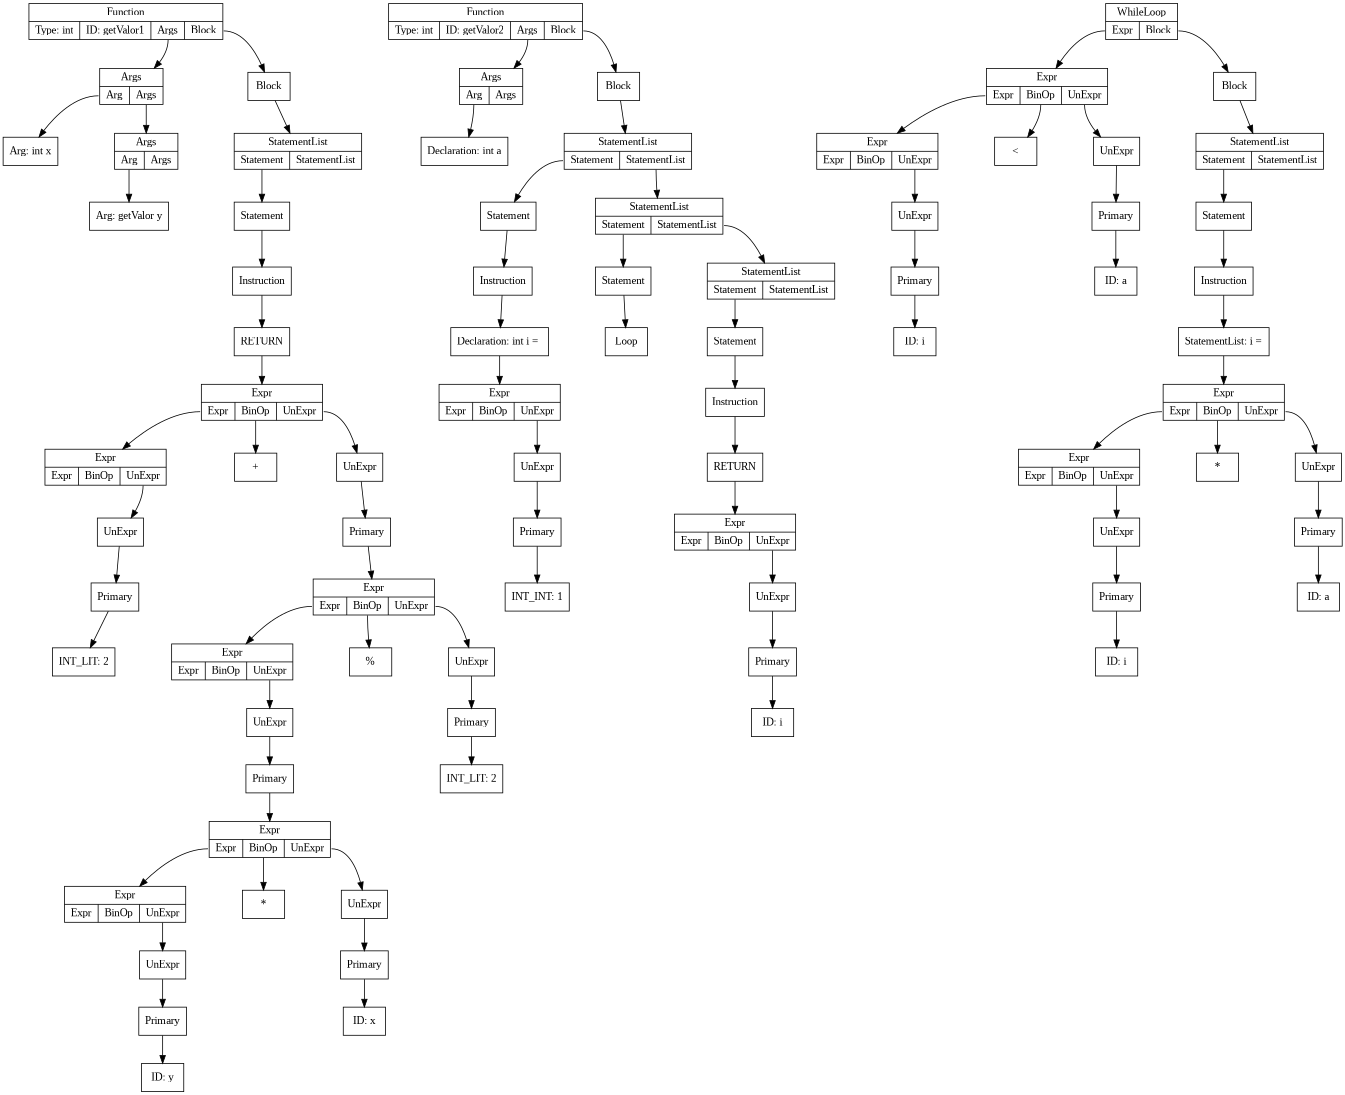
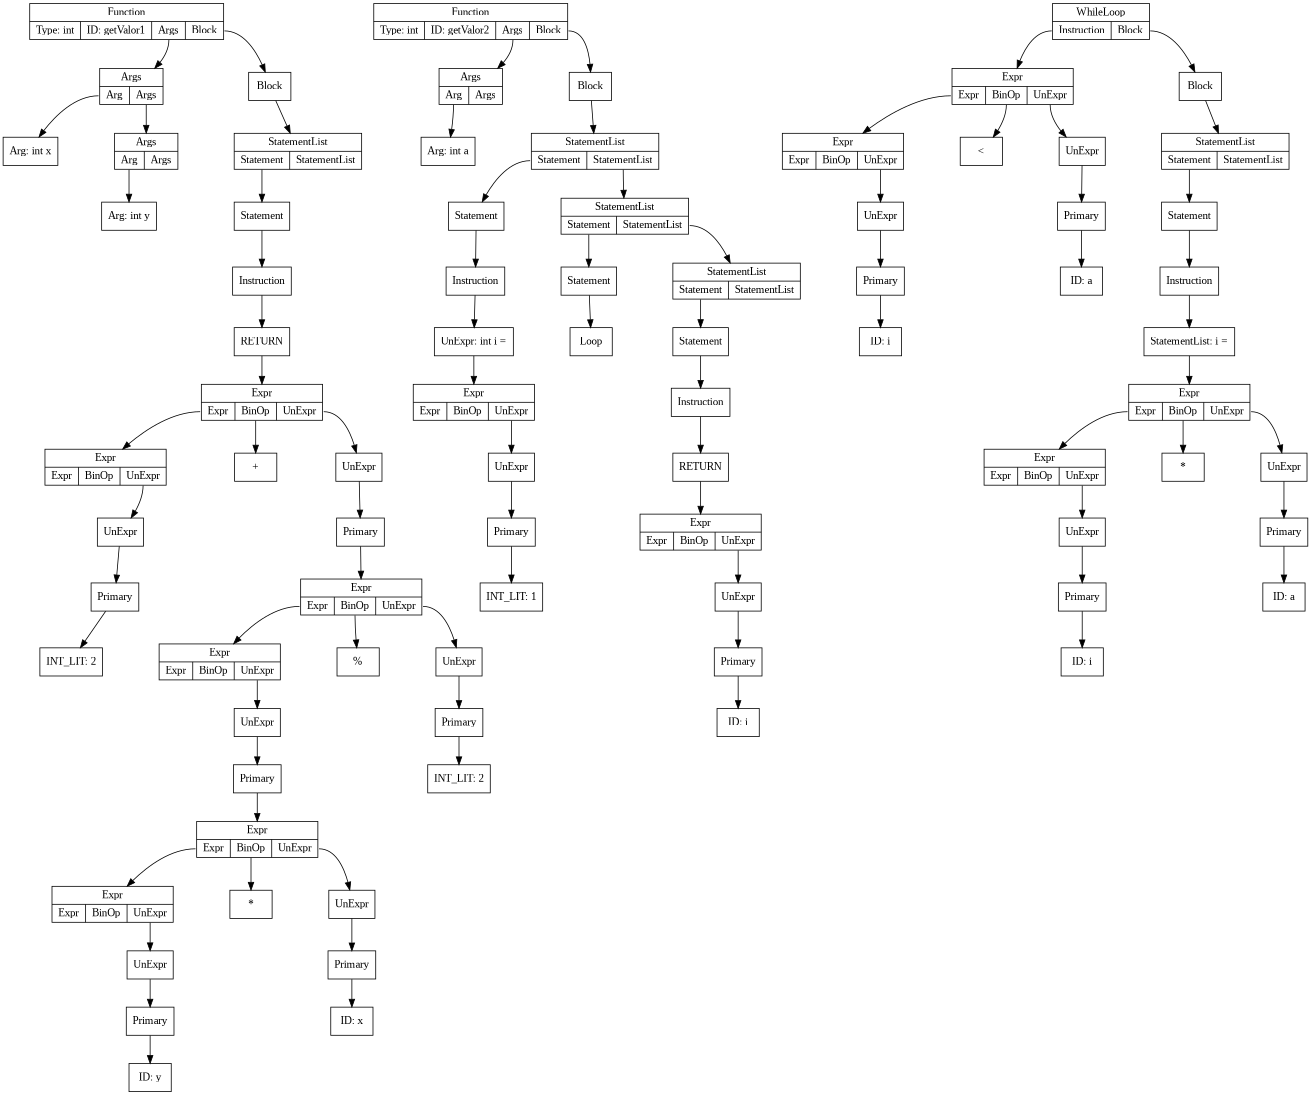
node "WhileLoop": text "Expr" -> "Instruction"
node "Declaration: int a": label "Declaration: int a" -> "Arg: int a"
node "Arg: getValor y": label "Arg: getValor y" -> "Arg: int y"
node "Declaration: int i =": label "Declaration: int i =" -> "UnExpr: int i ="
node "INT_INT: 1": label "INT_INT: 1" -> "INT_LIT: 1"
